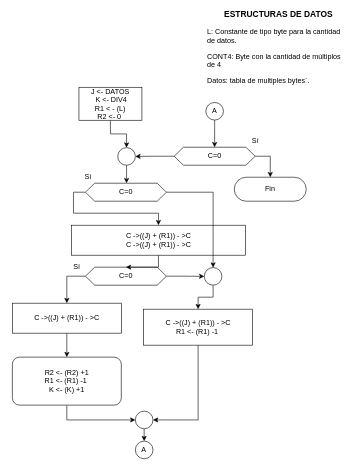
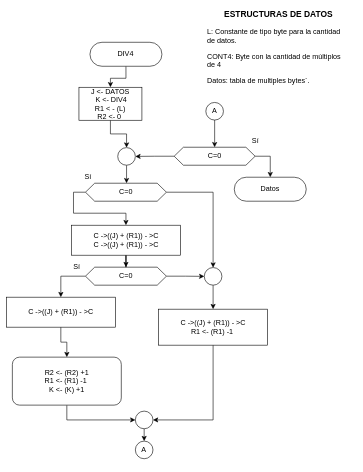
node "DIV4": added
edge "DIV4" -> "J <- DATOS K <- DIV4 R1 < - (L) R2 <- 0": added
node "Fin": label "Fin" -> "Datos"
node "C ->((J) + (R1)) - >C C ->((J) + (R1)) - >C": size 174x30 -> 109x30
node "C ->((J) + (R1)) - >C": moved (67, 318) -> (61, 312)
node "C ->((J) + (R1)) - >C R1 <- (R1) -1": moved (198, 327) -> (213, 327)
